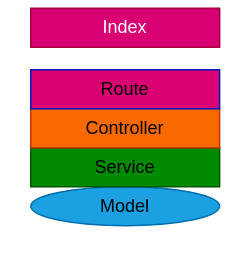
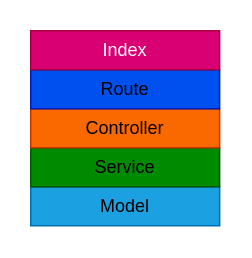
node "Index": moved (125, 28) -> (125, 50)
node "Route": fillcolor #d80073 -> #0050ef
node "Model": shape ellipse -> rectangle
